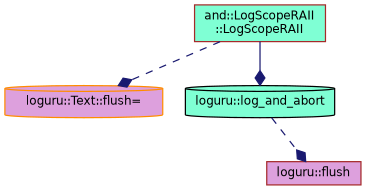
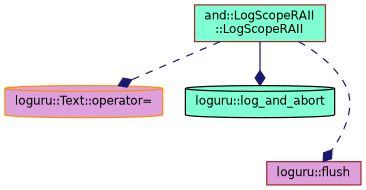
node "loguru::Text::flush=": label "loguru::Text::flush=" -> "loguru::Text::operator="
edge "loguru::log_and_abort" -> "loguru::flush": now "and::LogScopeRAII ::LogScopeRAII" -> "loguru::flush"
